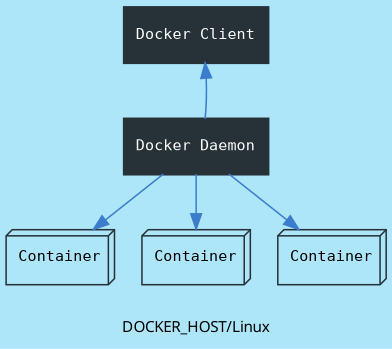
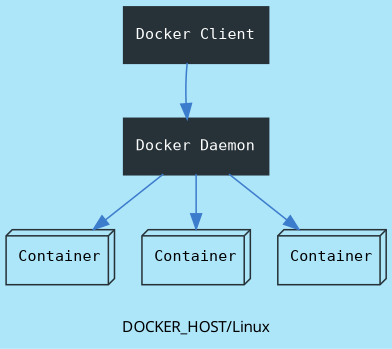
edge "Docker Daemon" -> "Docker Client": reversed
